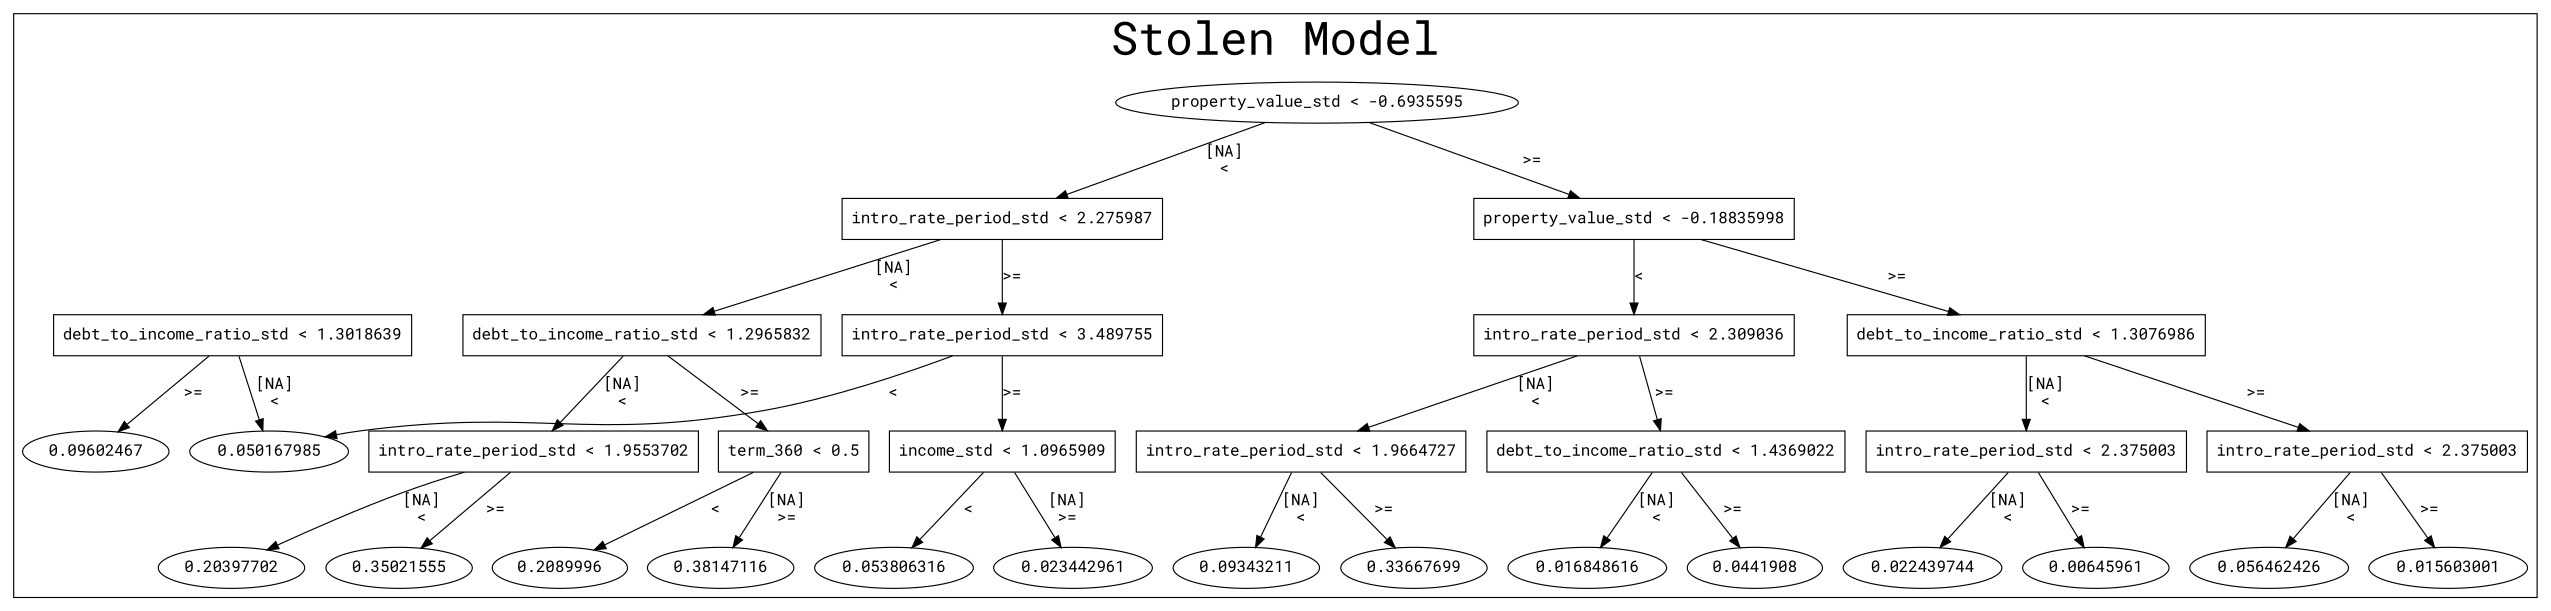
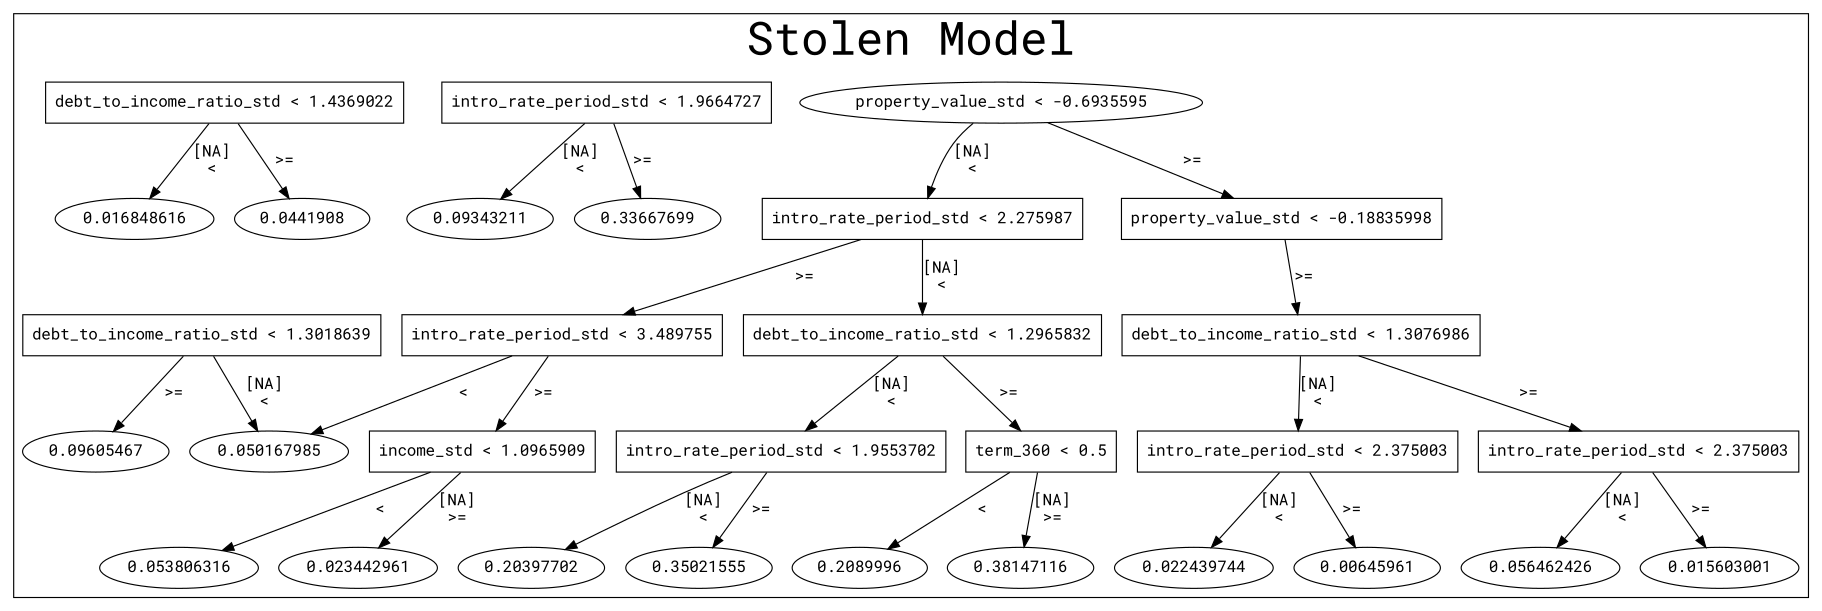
node "intro_rate_period_std < 2.309036": removed
node "0.09602467": label "0.09602467" -> "0.09605467"
